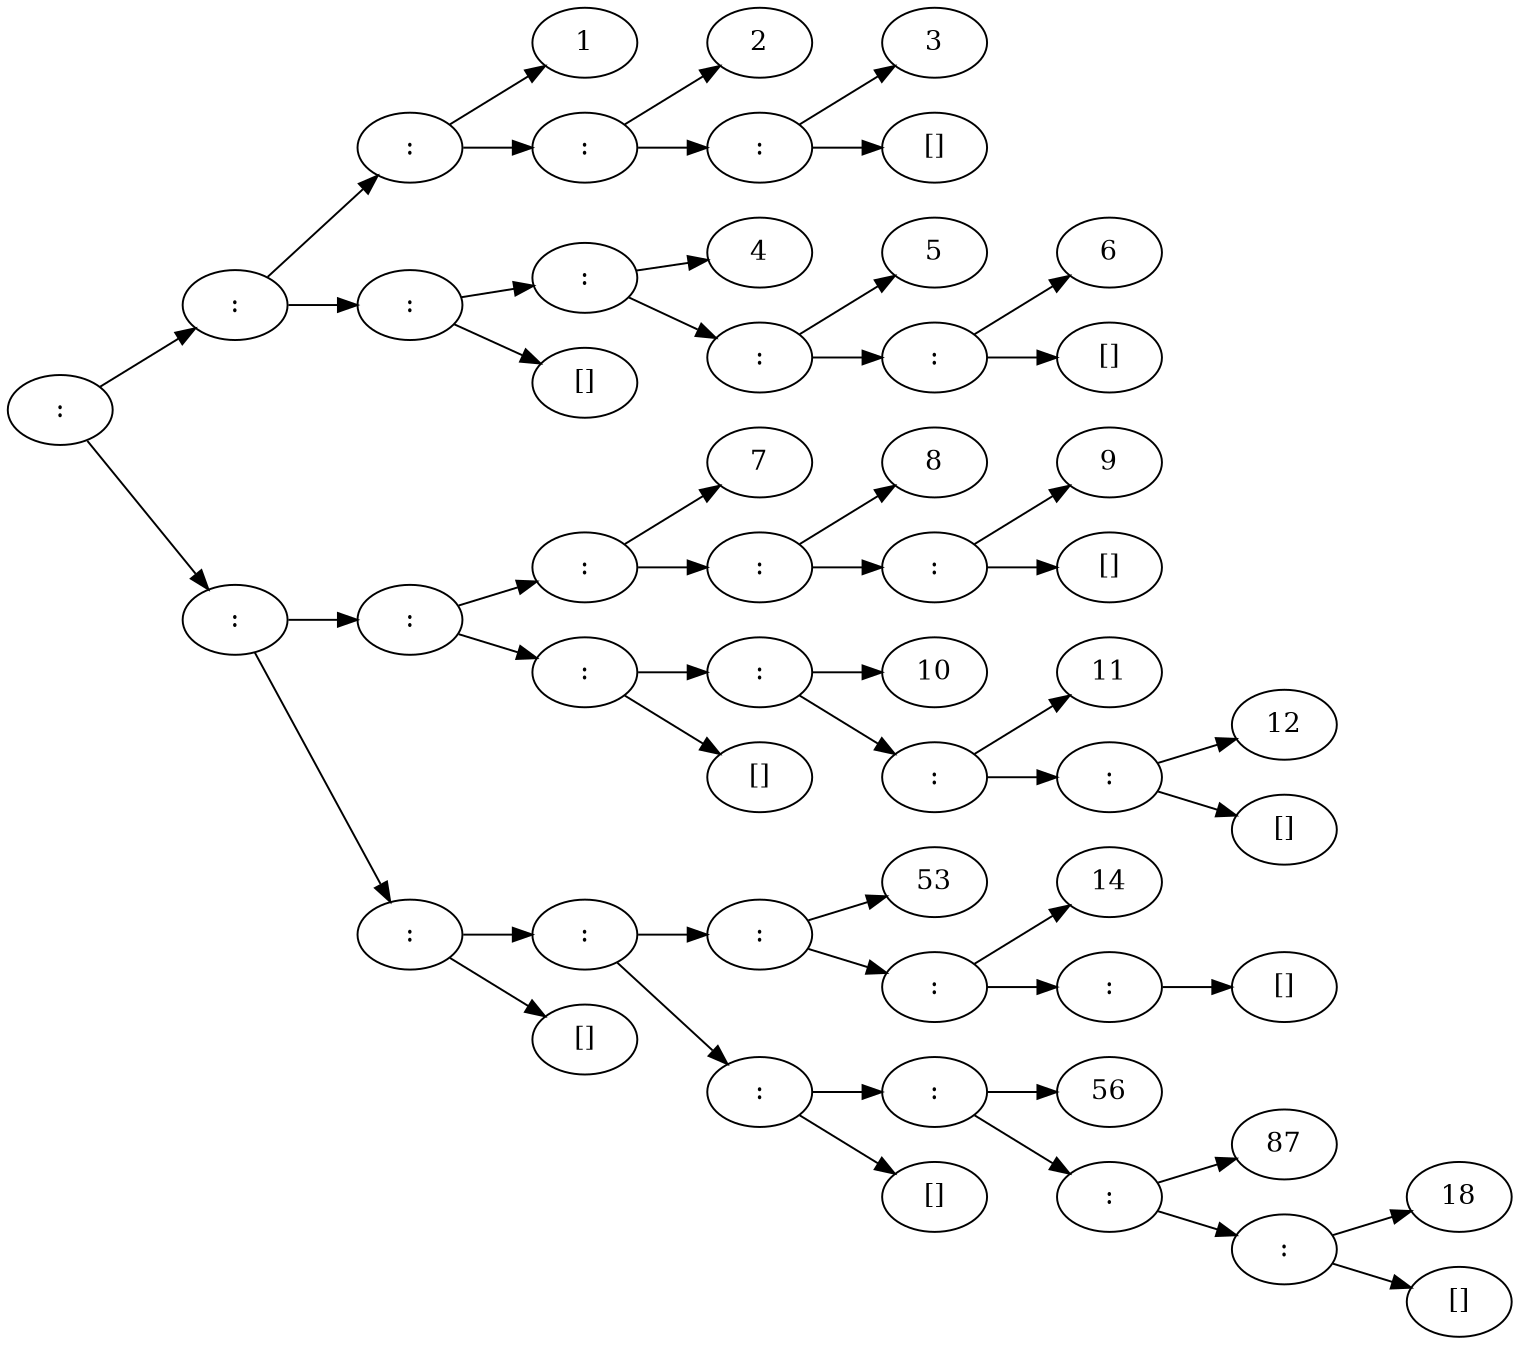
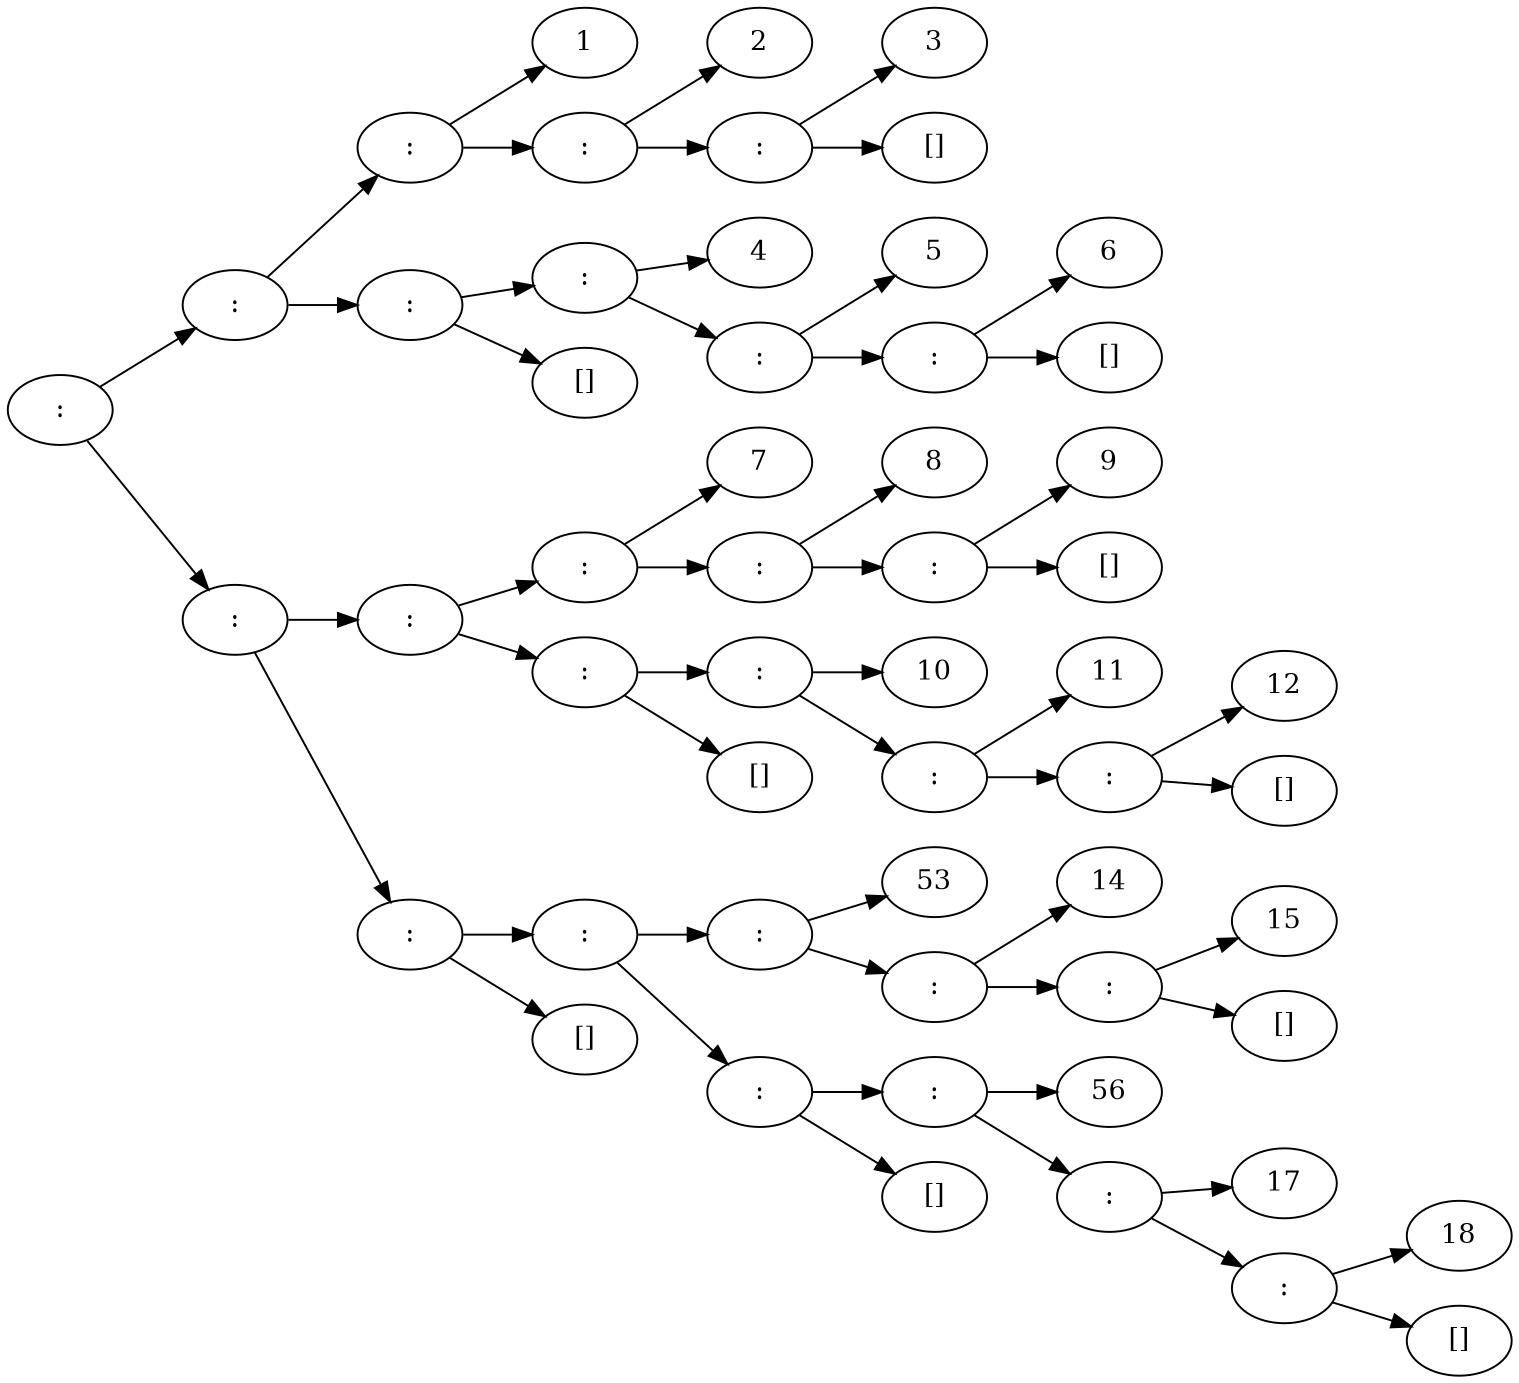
node "15": added
node "87": label "87" -> "17"
